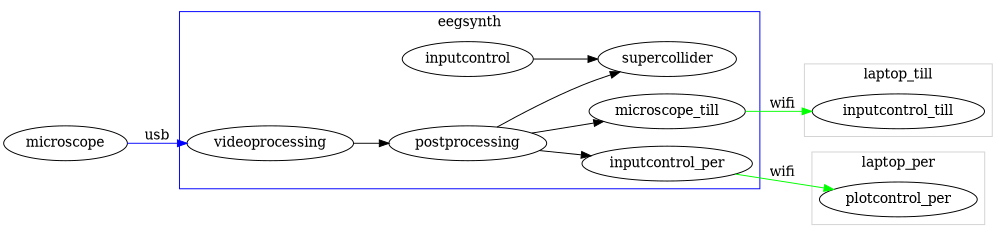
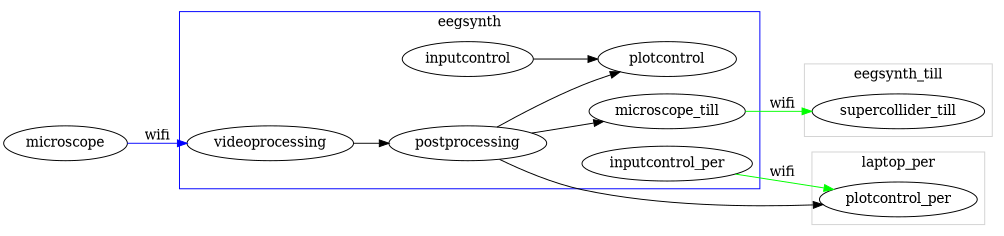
node "supercollider": label "supercollider" -> "plotcontrol"
cluster "laptop_till": label "laptop_till" -> "eegsynth_till"
node "inputcontrol_till": label "inputcontrol_till" -> "supercollider_till"
edge "microscope" -> "videoprocessing": label "usb" -> "wifi"
edge "postprocessing" -> "inputcontrol_per": now "postprocessing" -> "plotcontrol_per"
